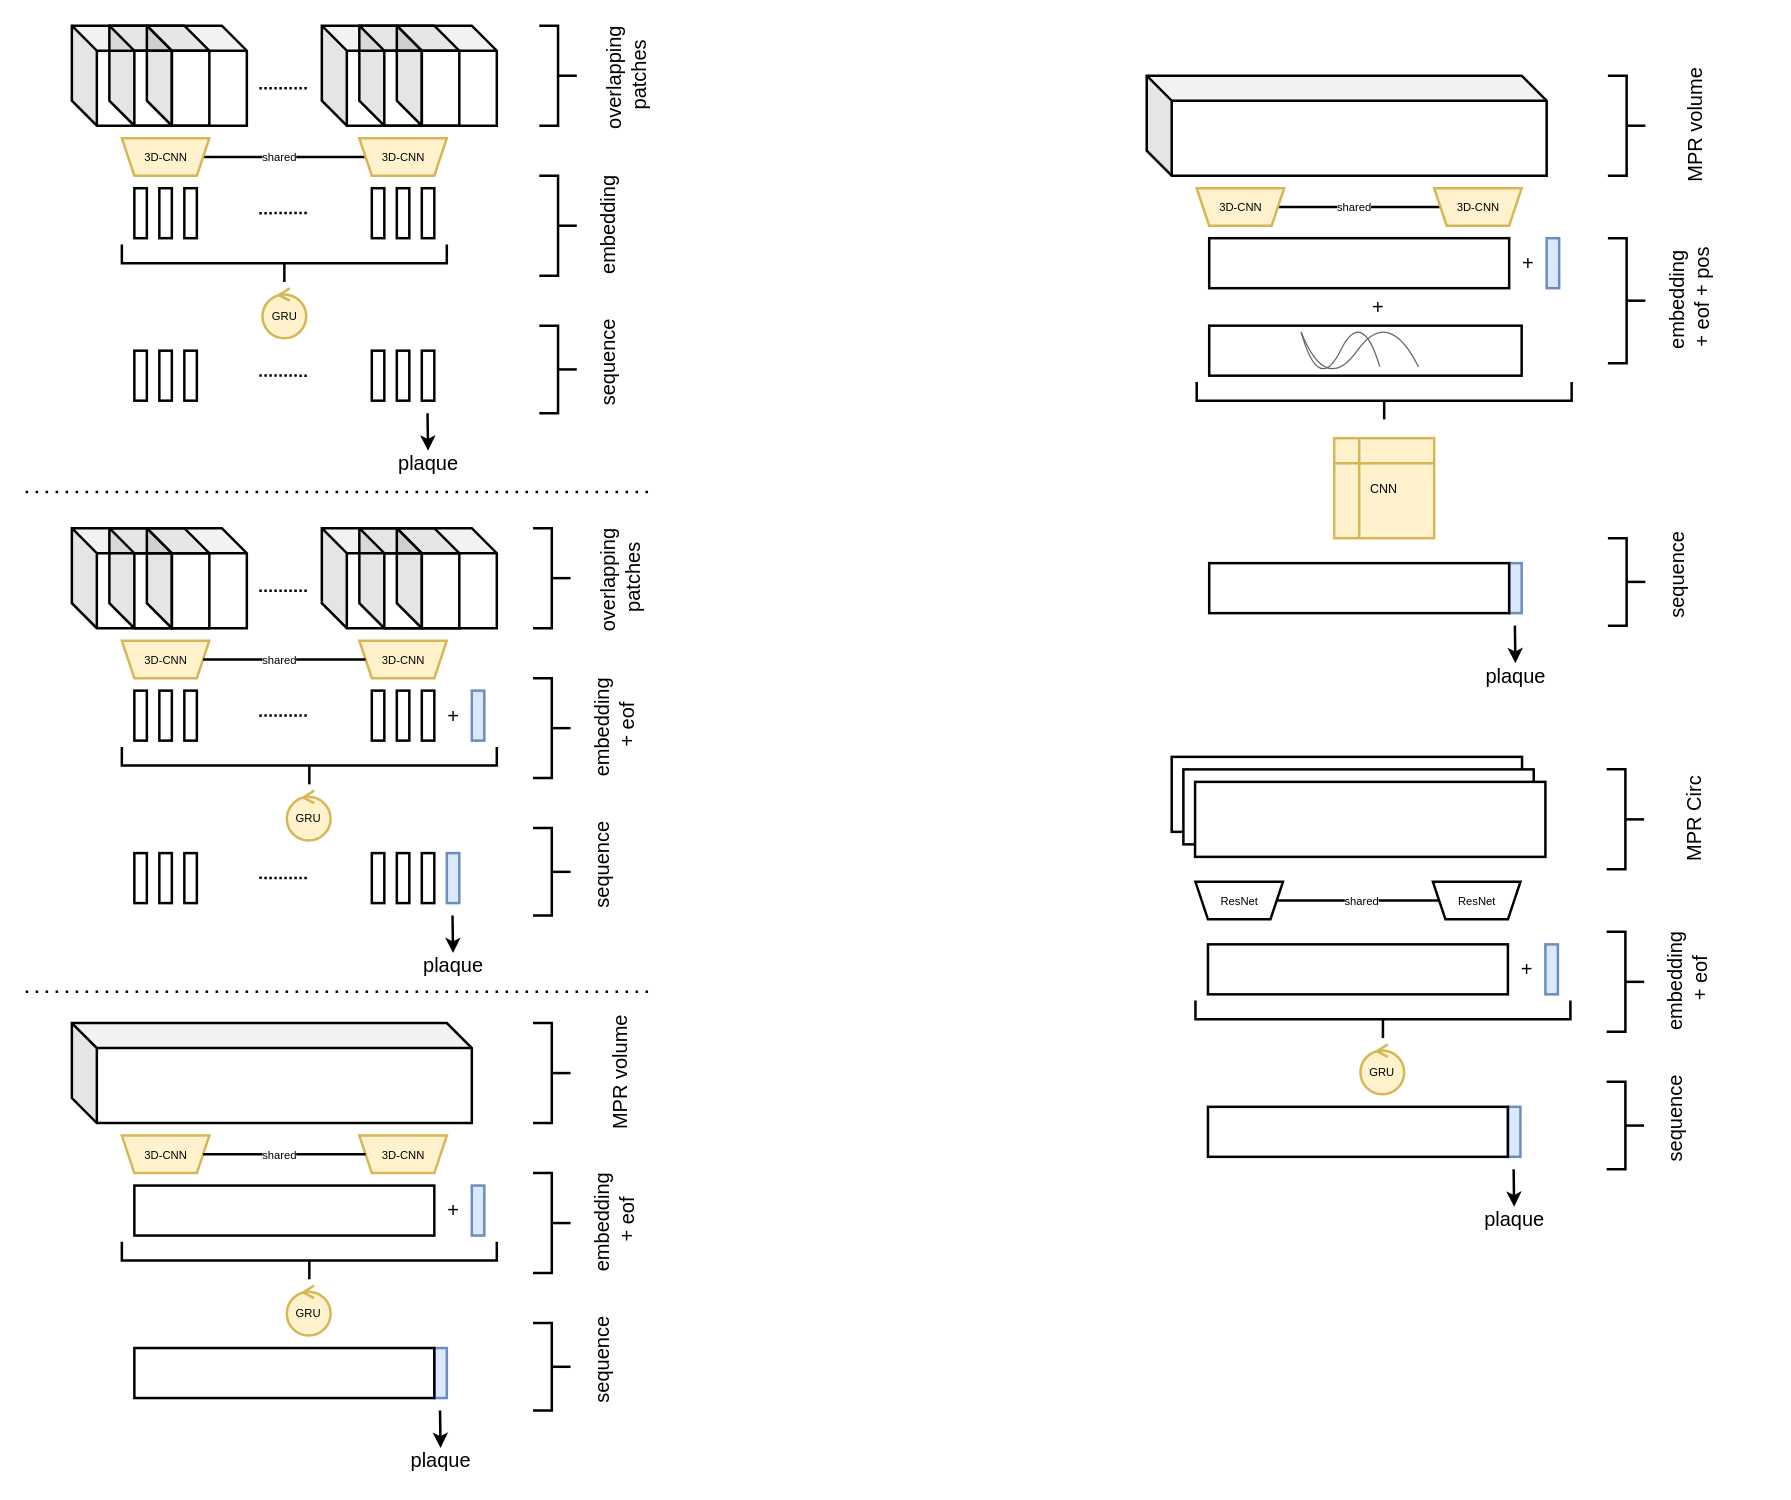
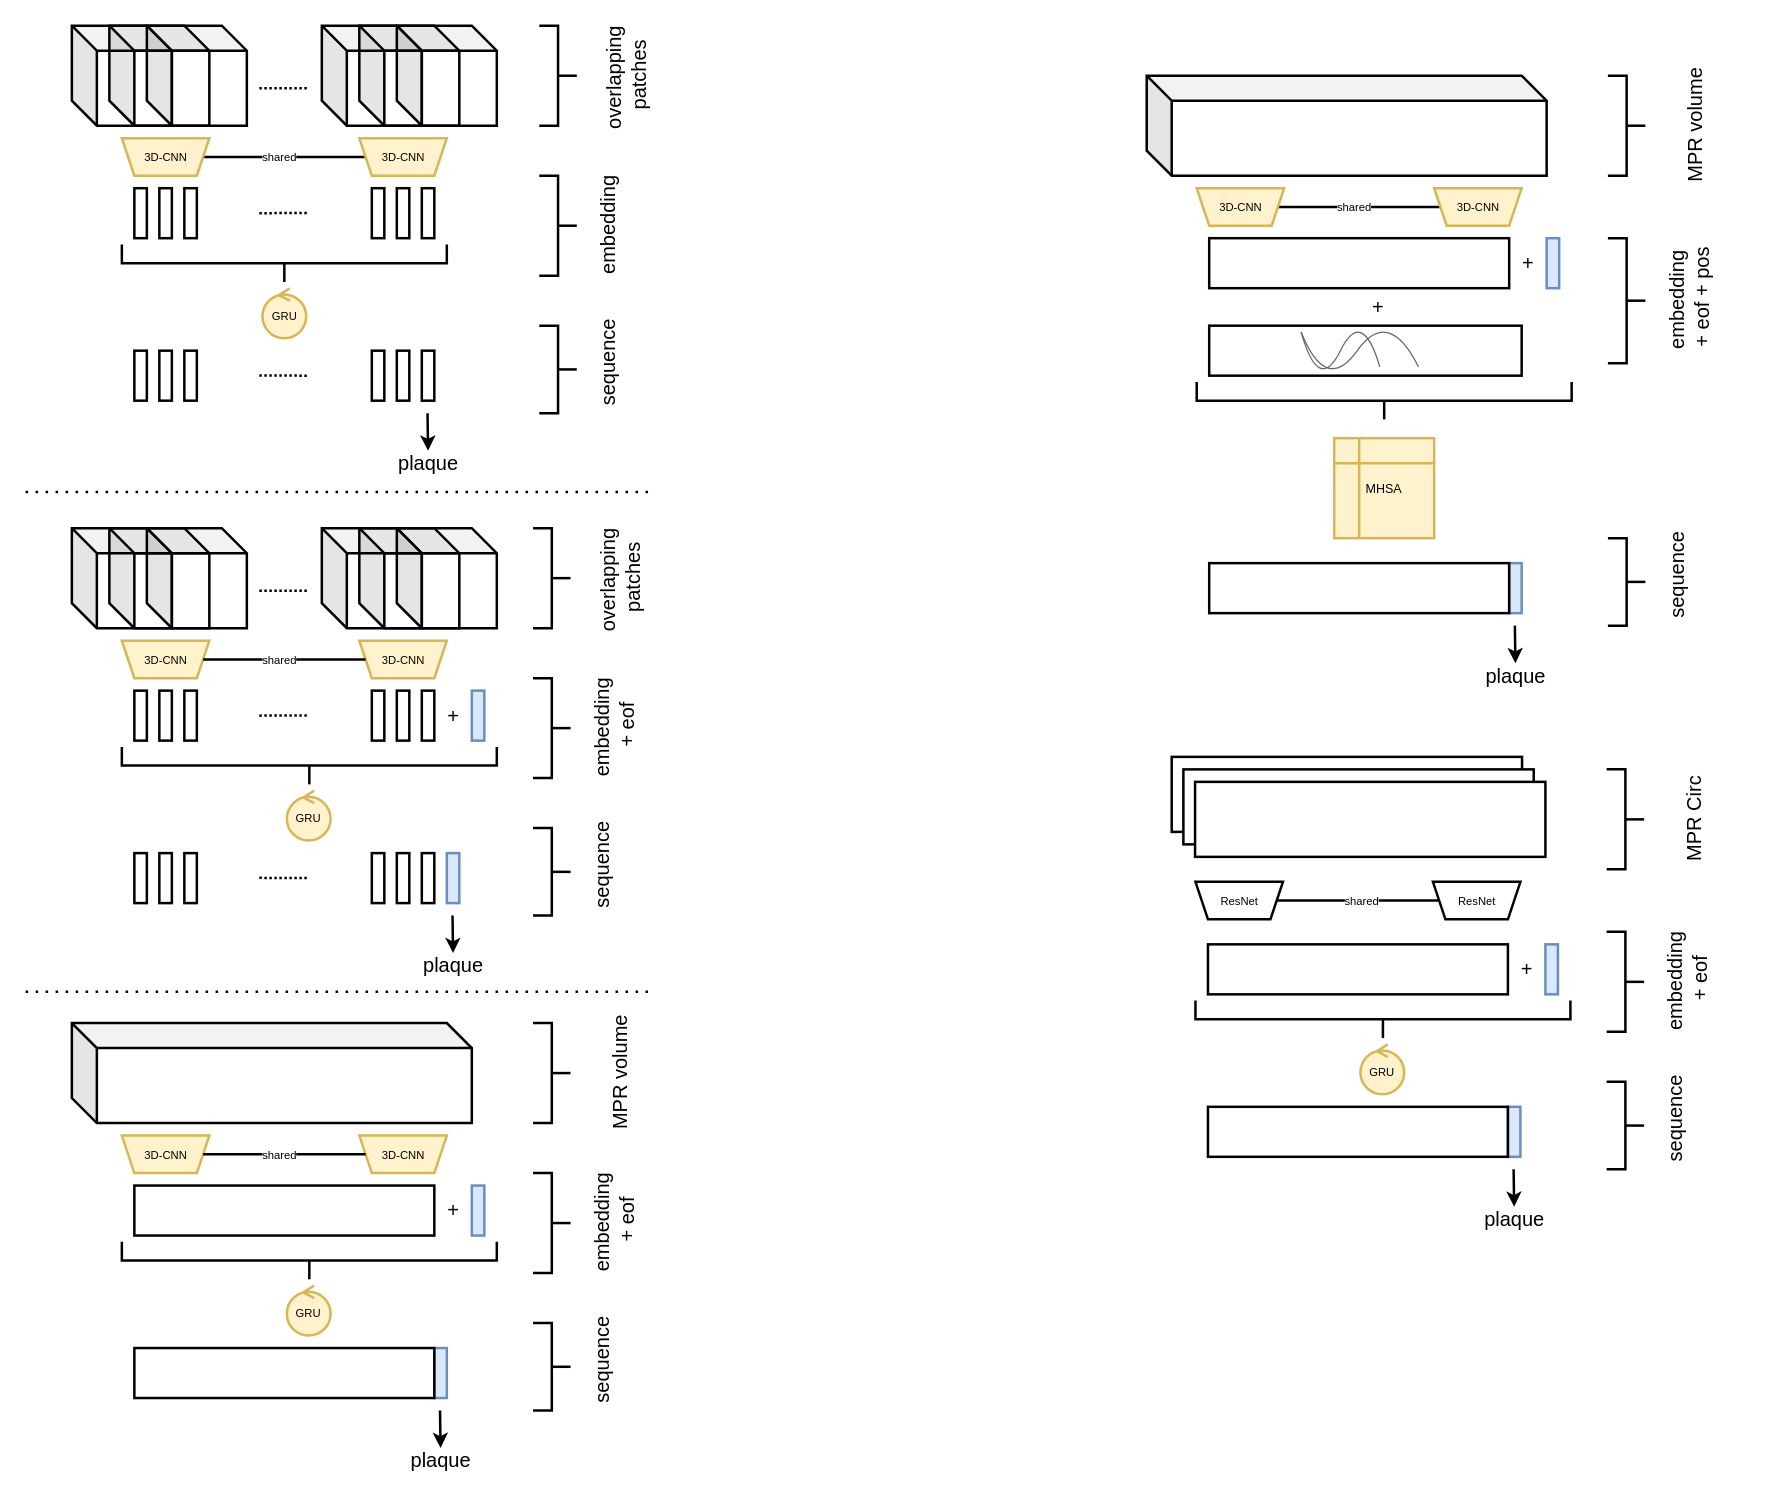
node "CNN": label "CNN" -> "MHSA"
